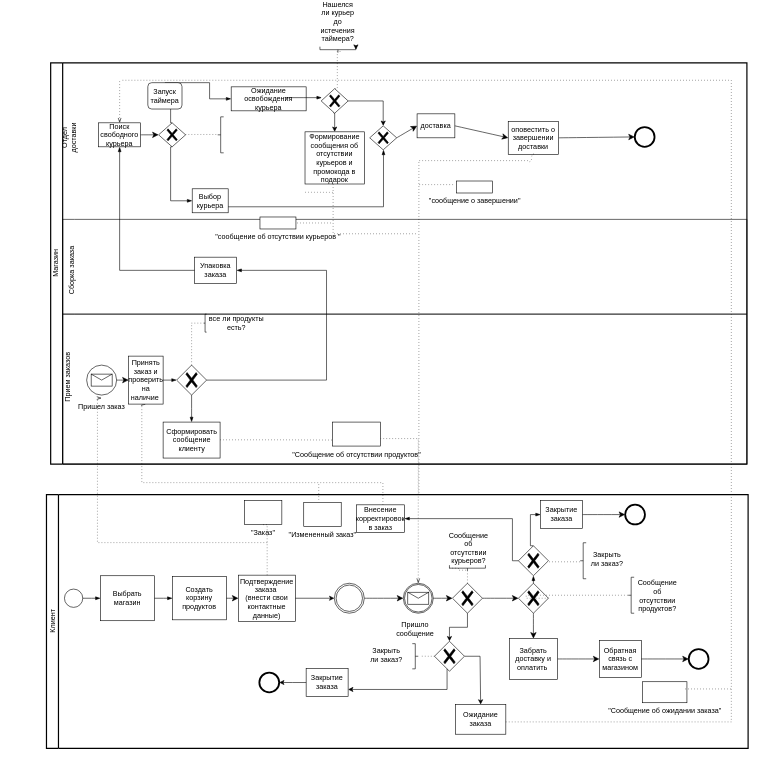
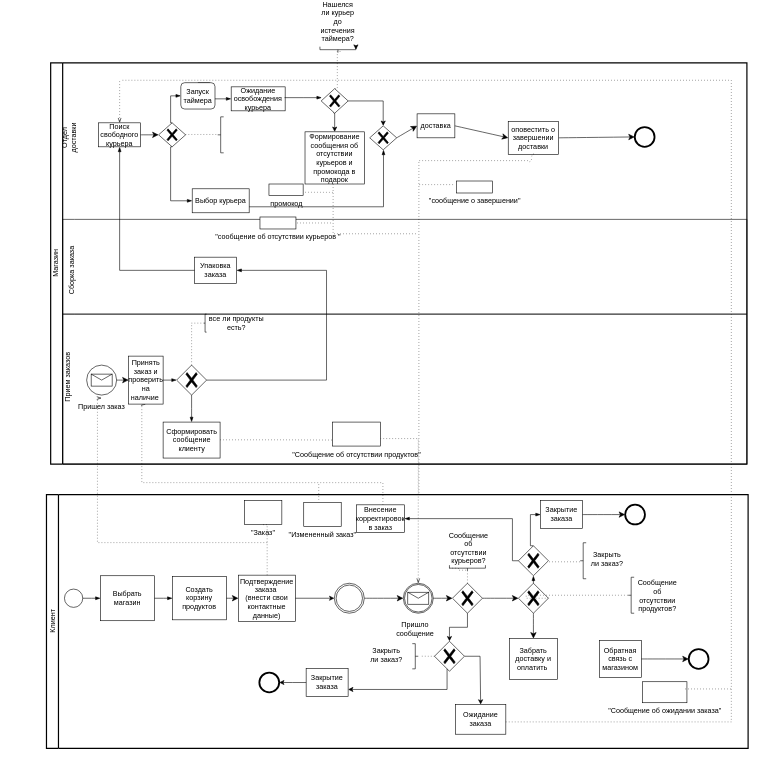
node "Запуск таймера": moved (165, 96) -> (198, 96)
node "Ожидание освобождения курьера": size 75x24 -> 54x24
node "промокод": added
node "Выбор курьера": size 36x24 -> 57x24
edge "Забрать доставку и оплатить" -> "Обратная связь с магазином": removed
